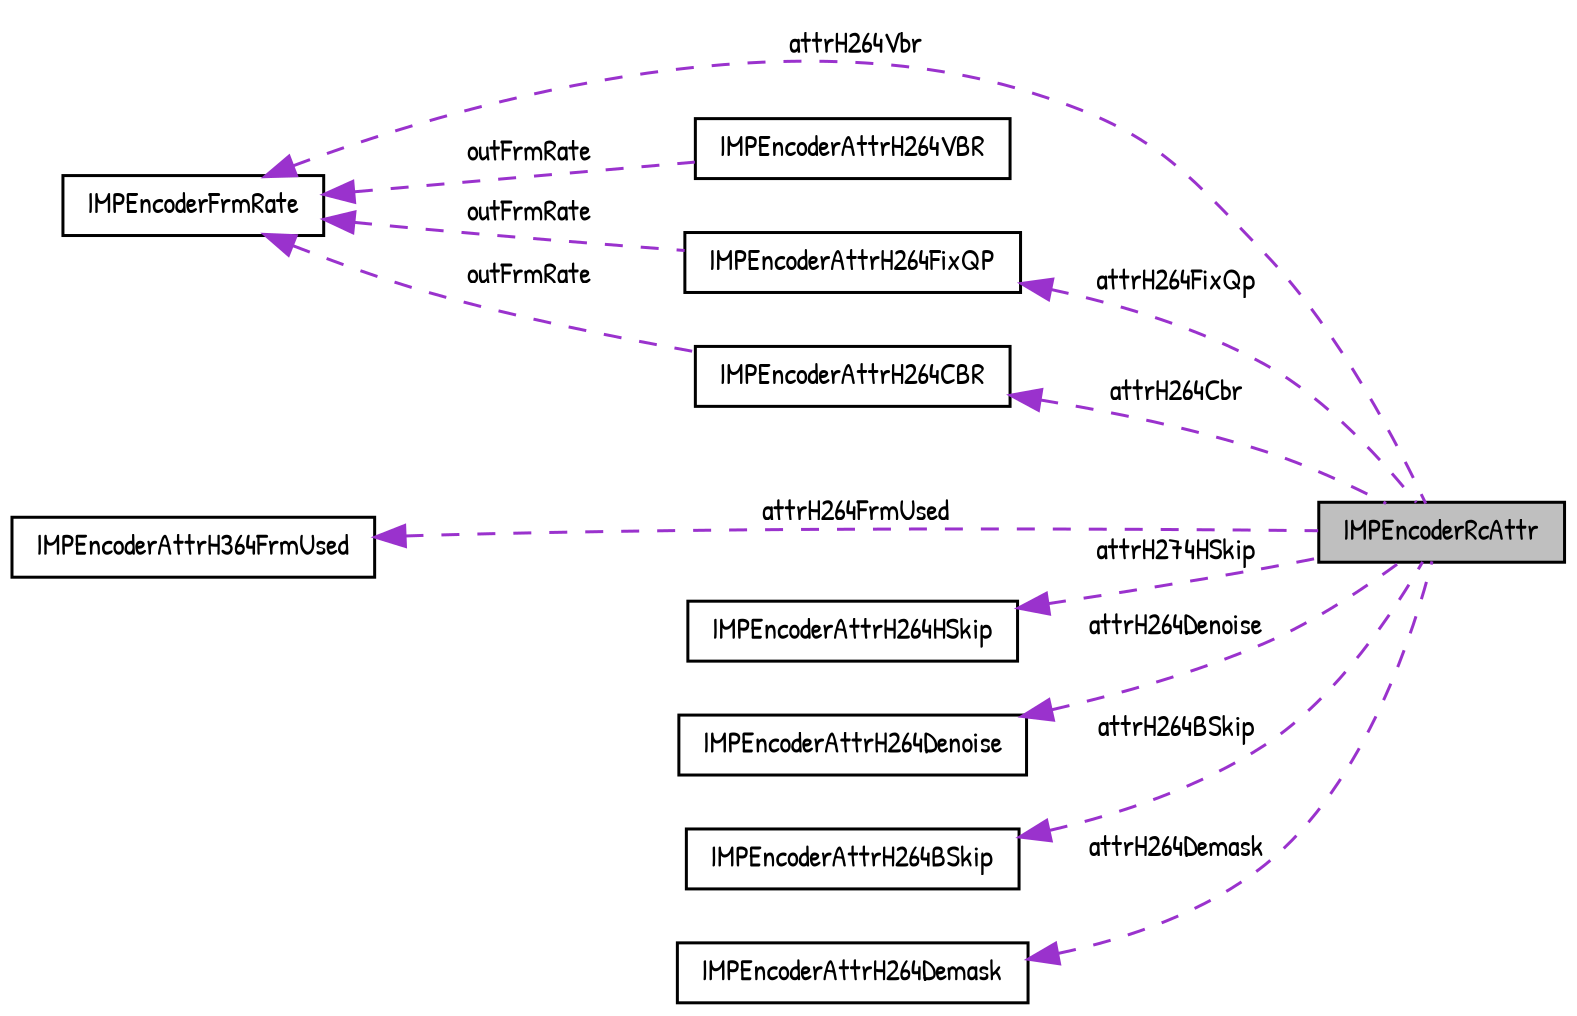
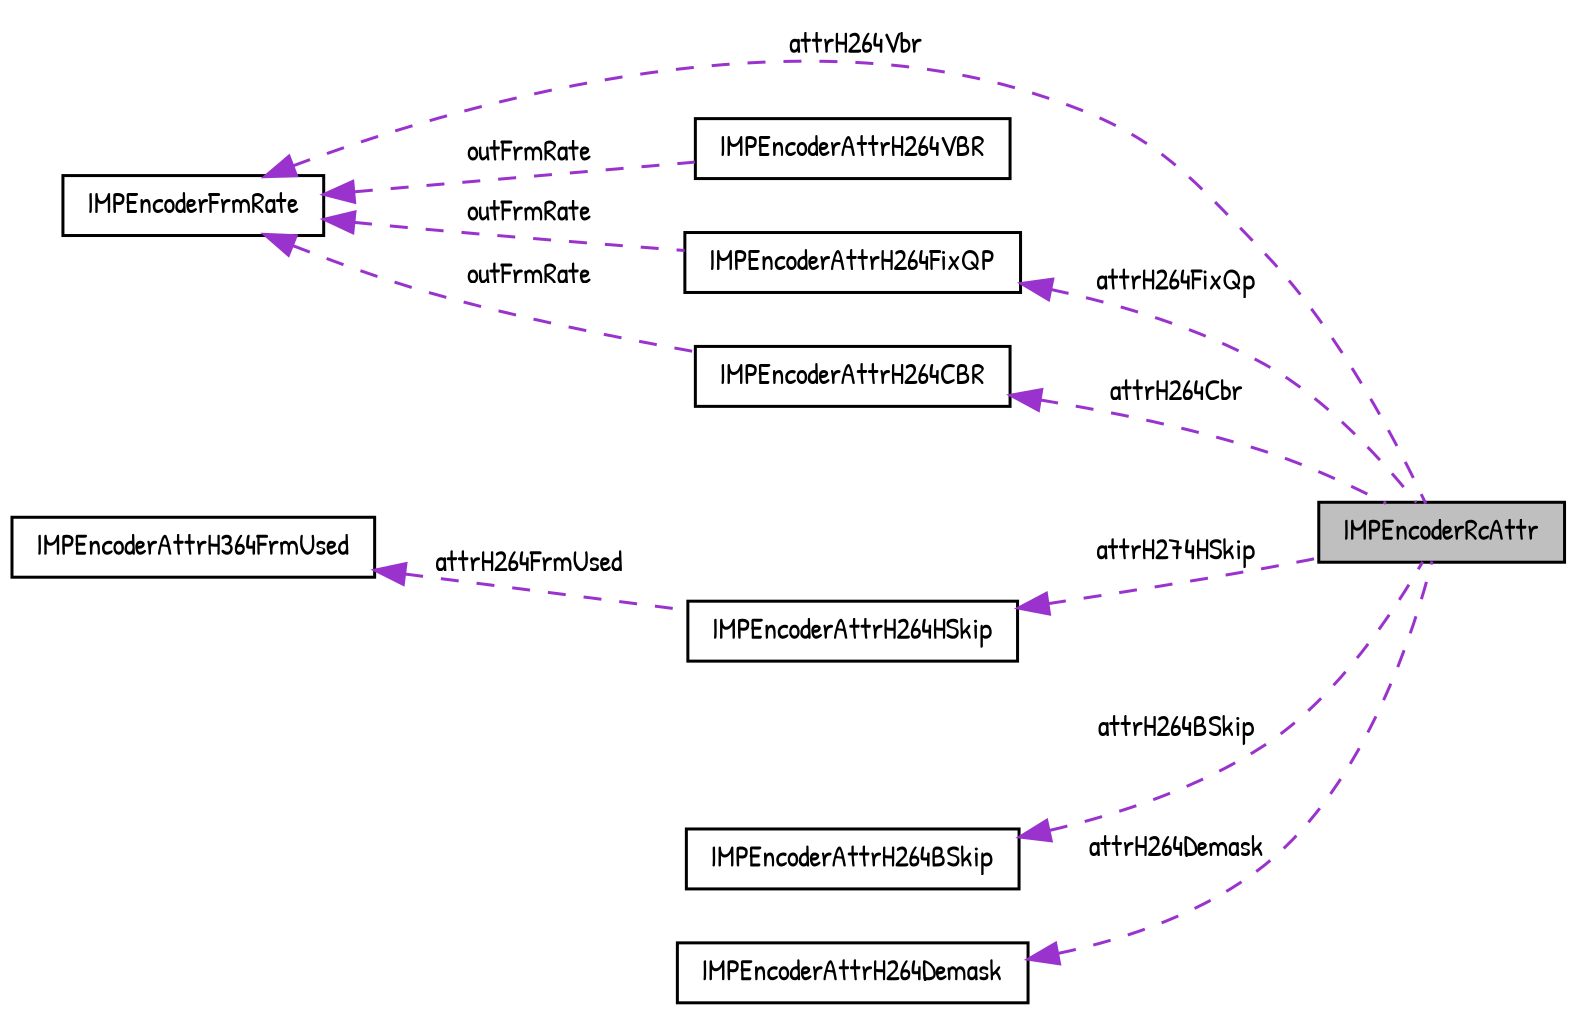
edge "IMPEncoderRcAttr" -> "IMPEncoderAttrH364FrmUsed": now "IMPEncoderAttrH264HSkip" -> "IMPEncoderAttrH364FrmUsed"
node "IMPEncoderAttrH264Denoise": removed
